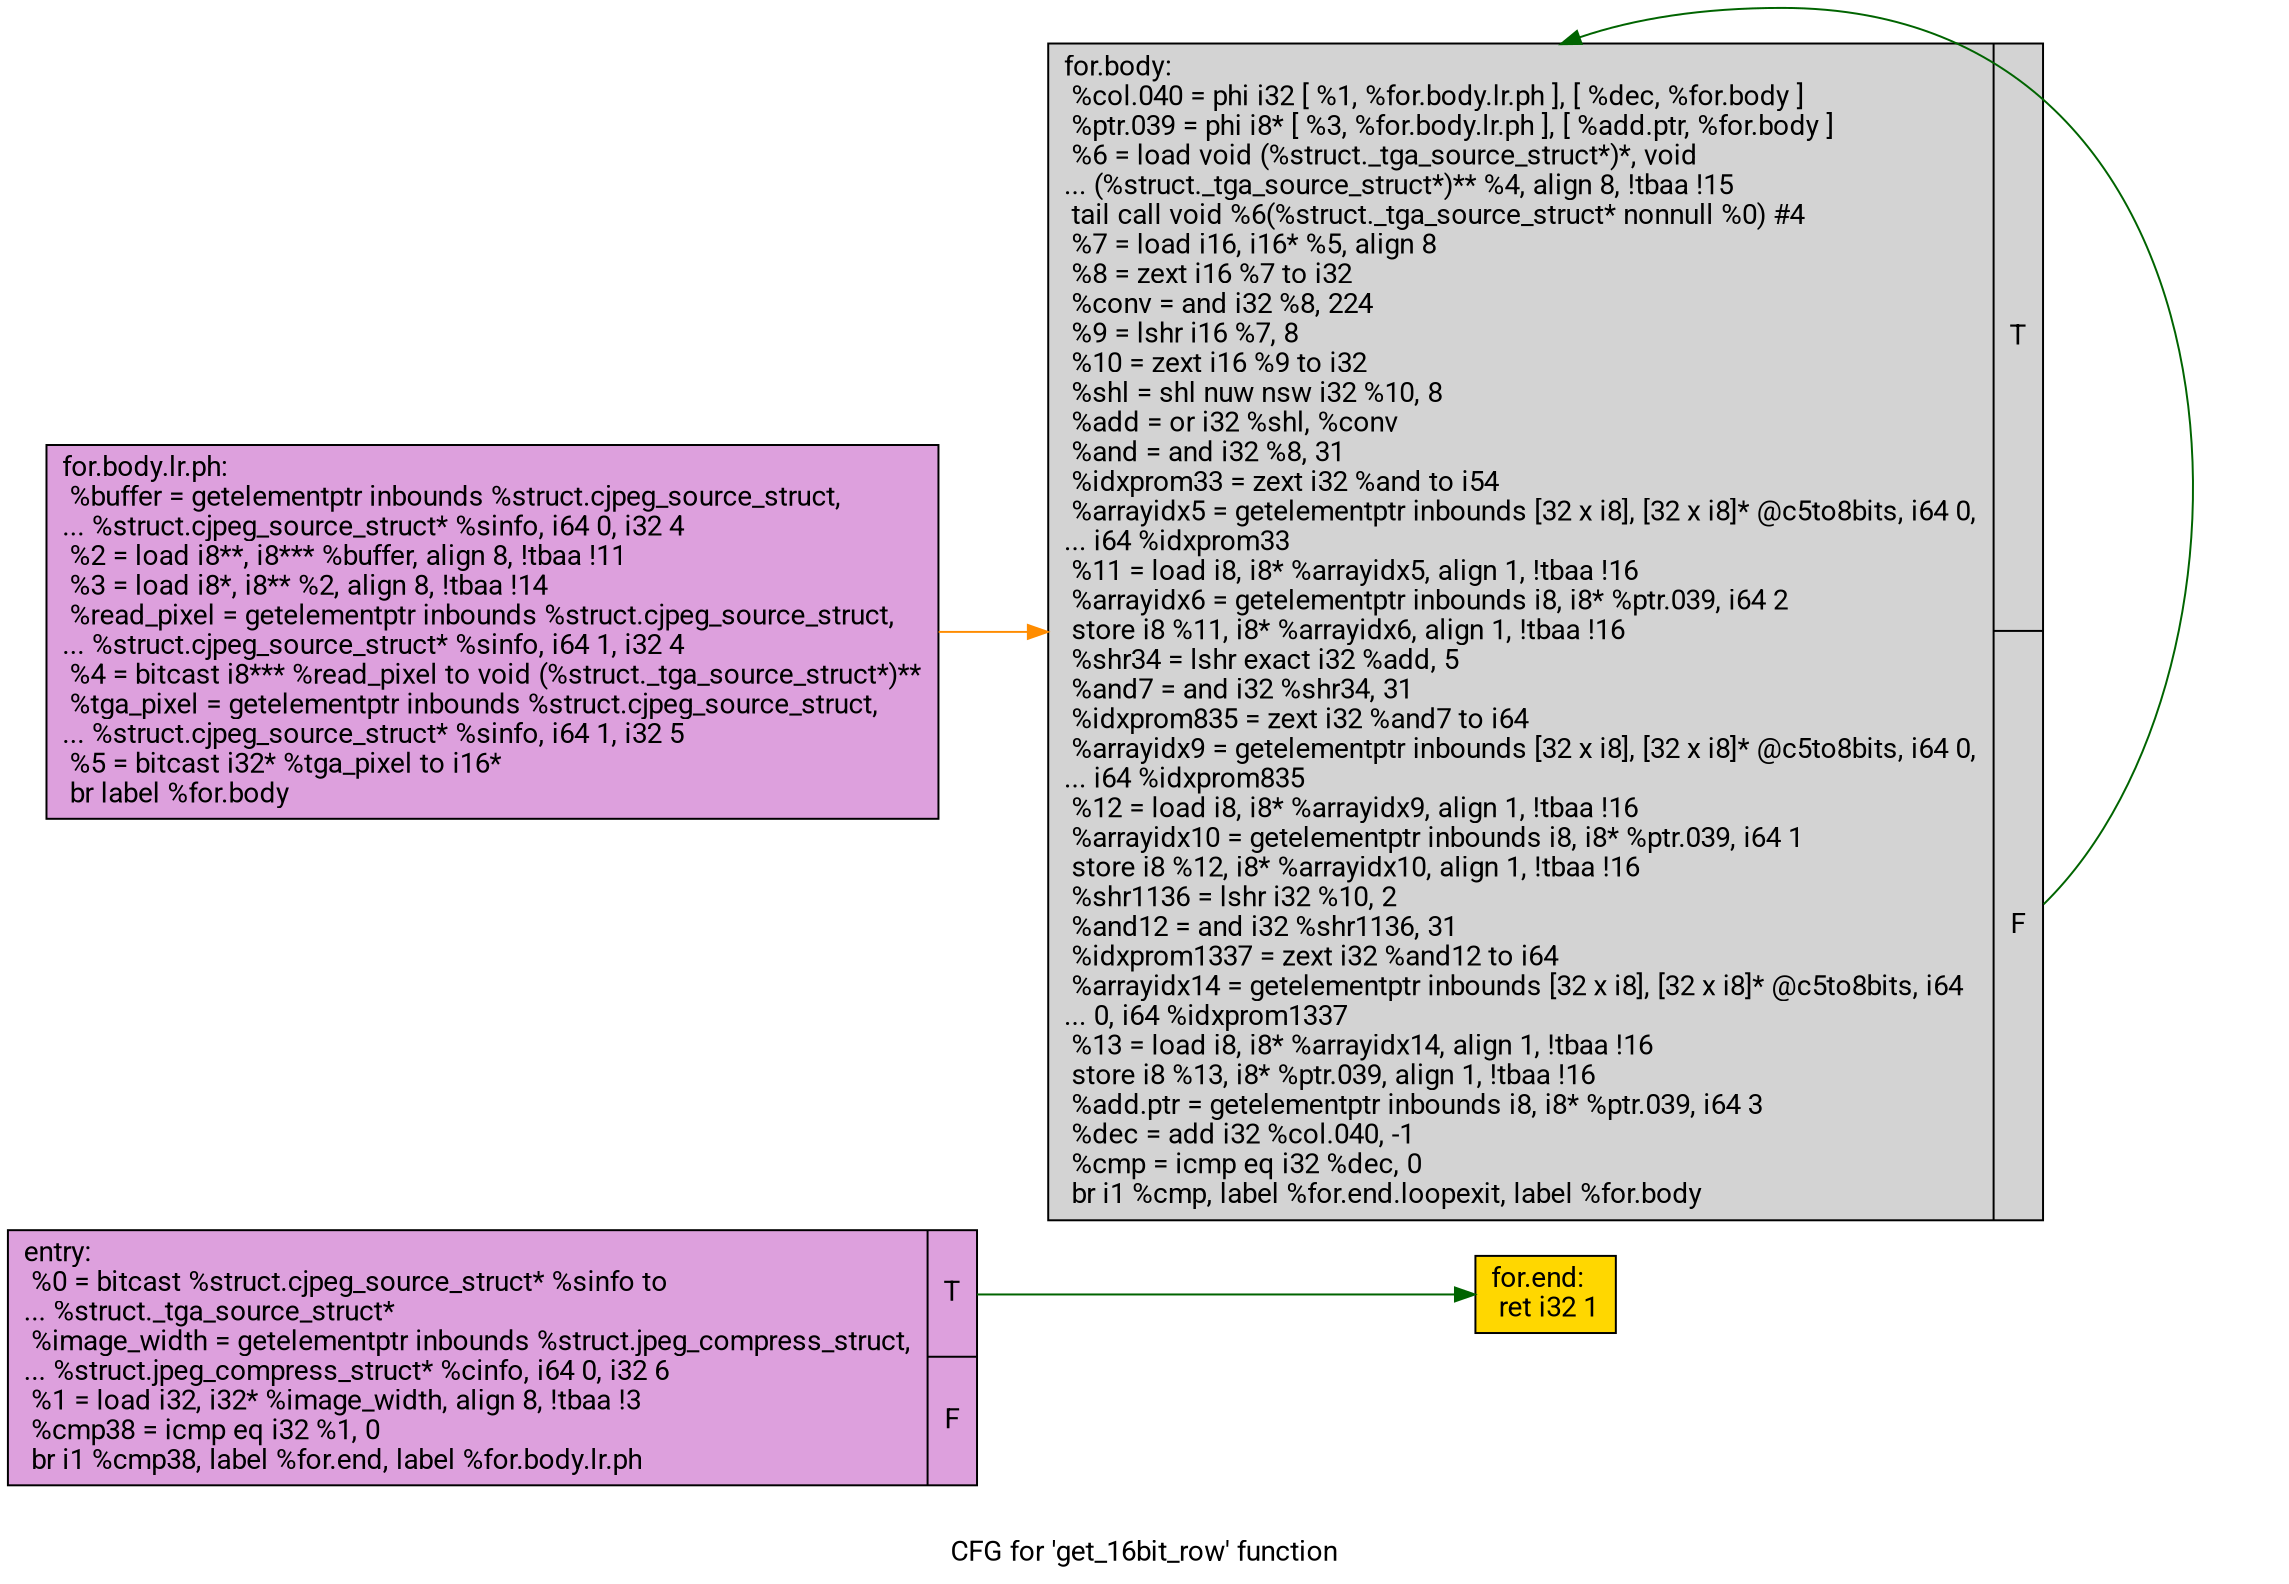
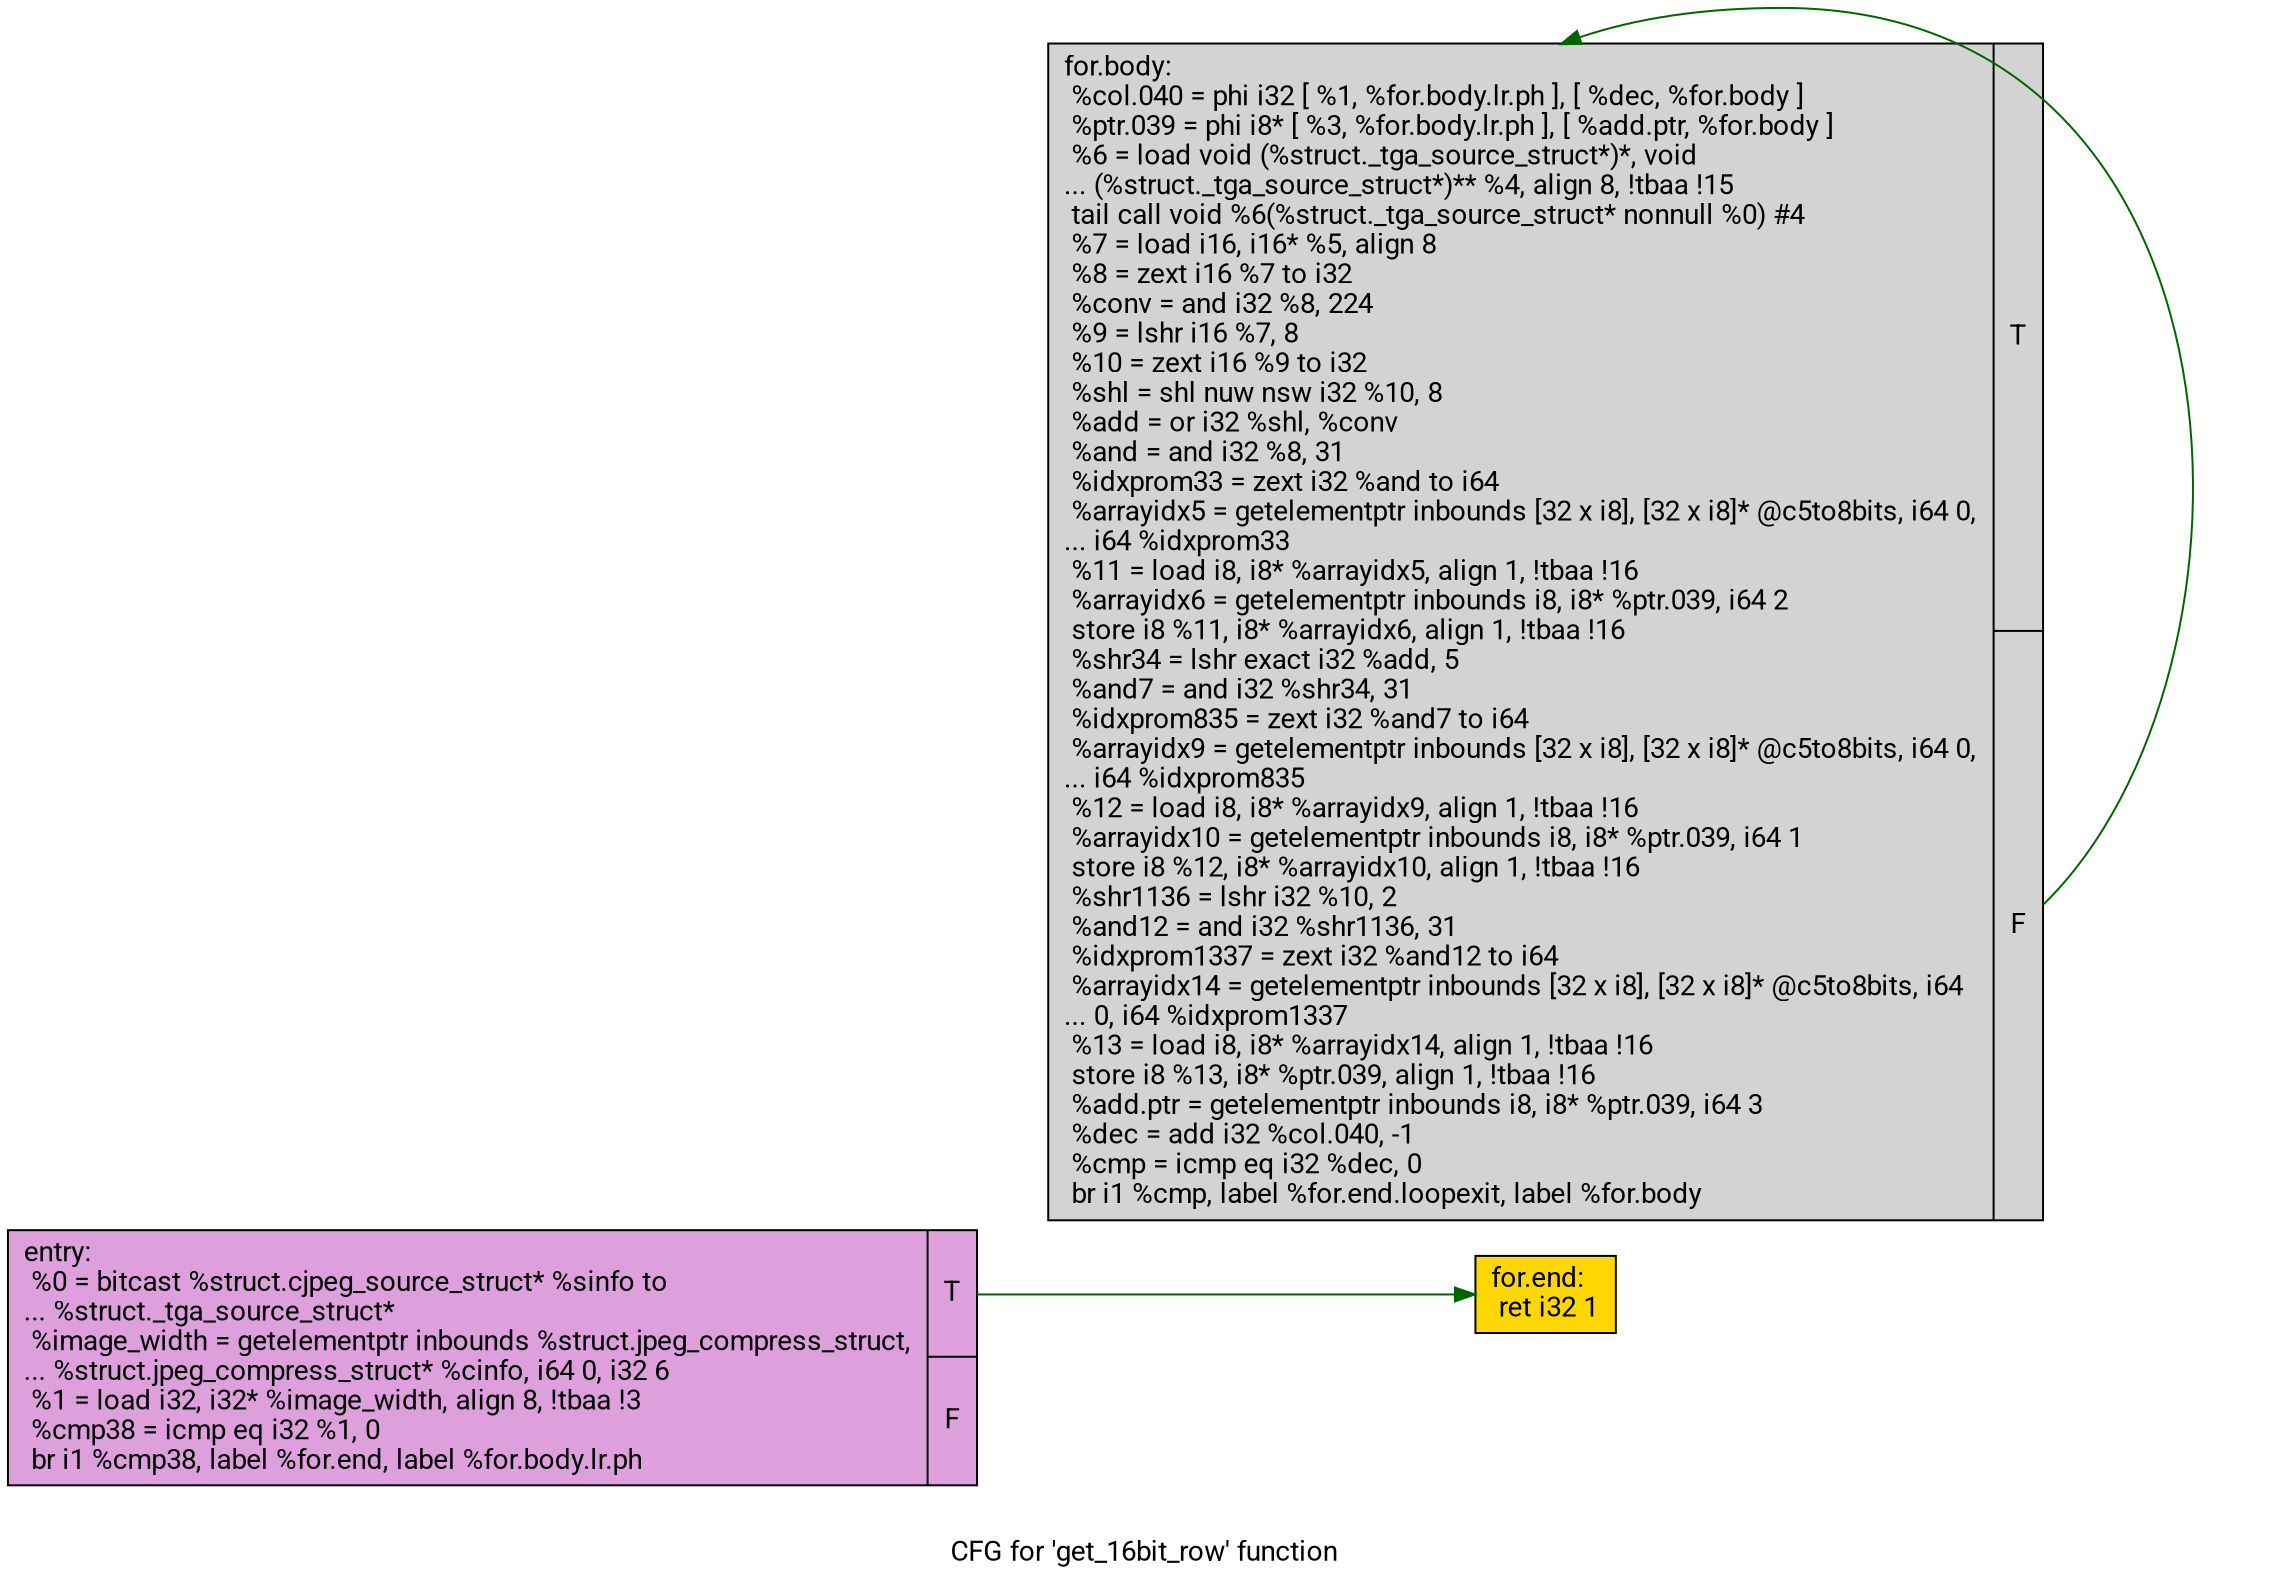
node "for.body:": text "%idxprom33 = zext i32 %and to i54" -> "%idxprom33 = zext i32 %and to i64"
node "for.body.lr.ph:": removed
